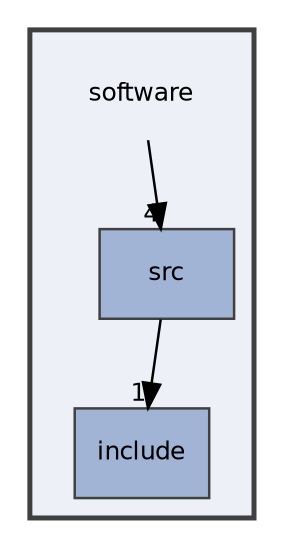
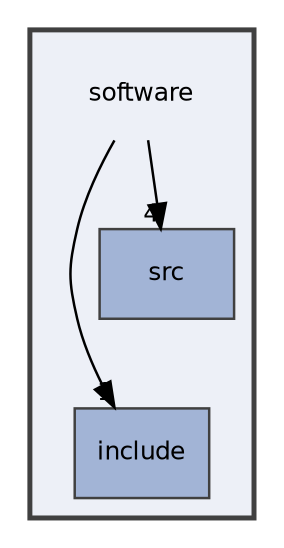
edge "src" -> "include": now "software" -> "include"
